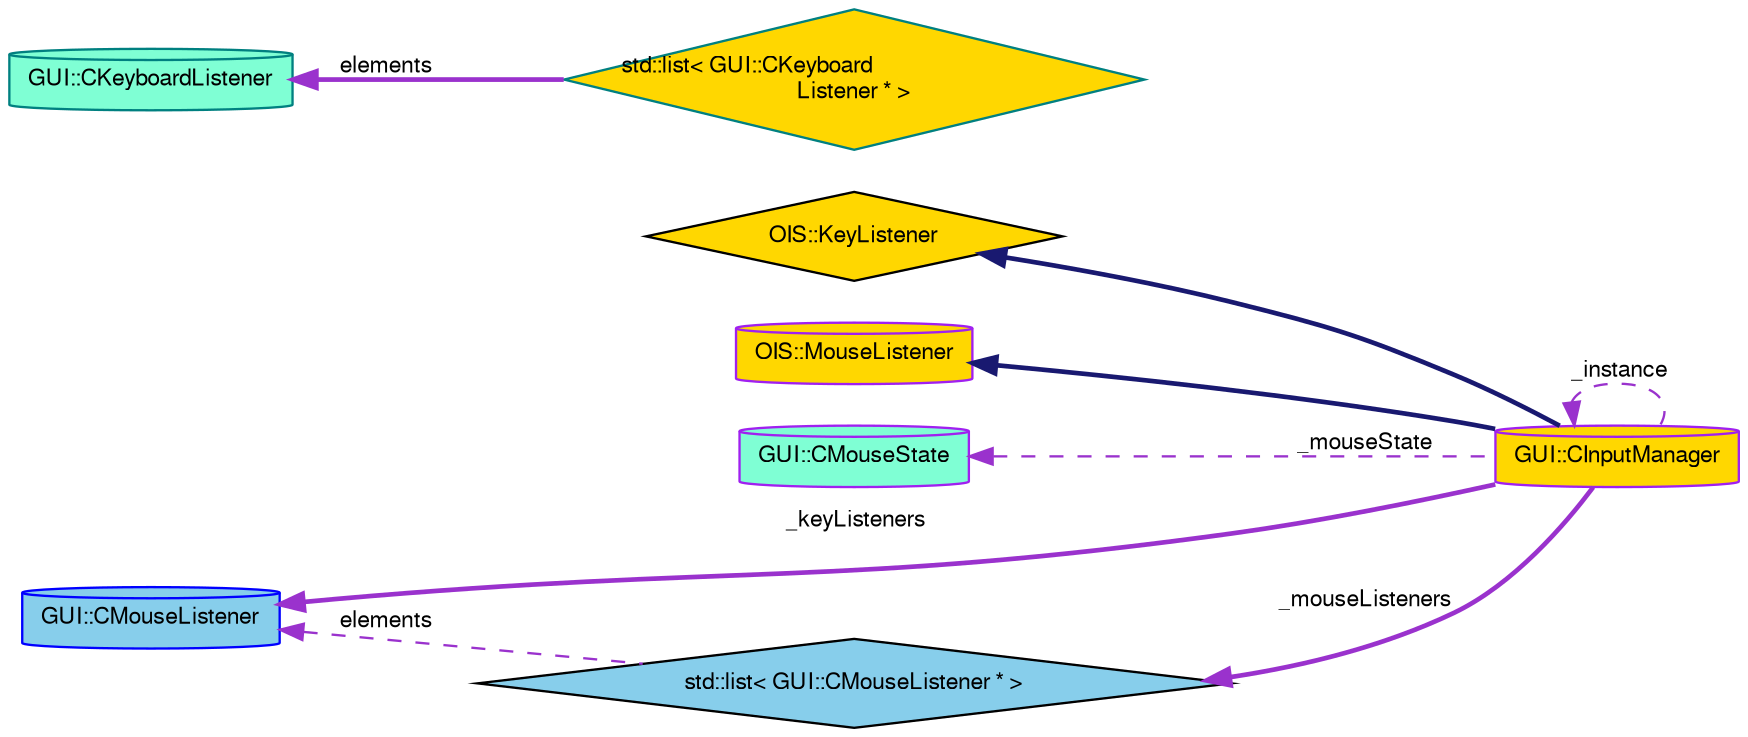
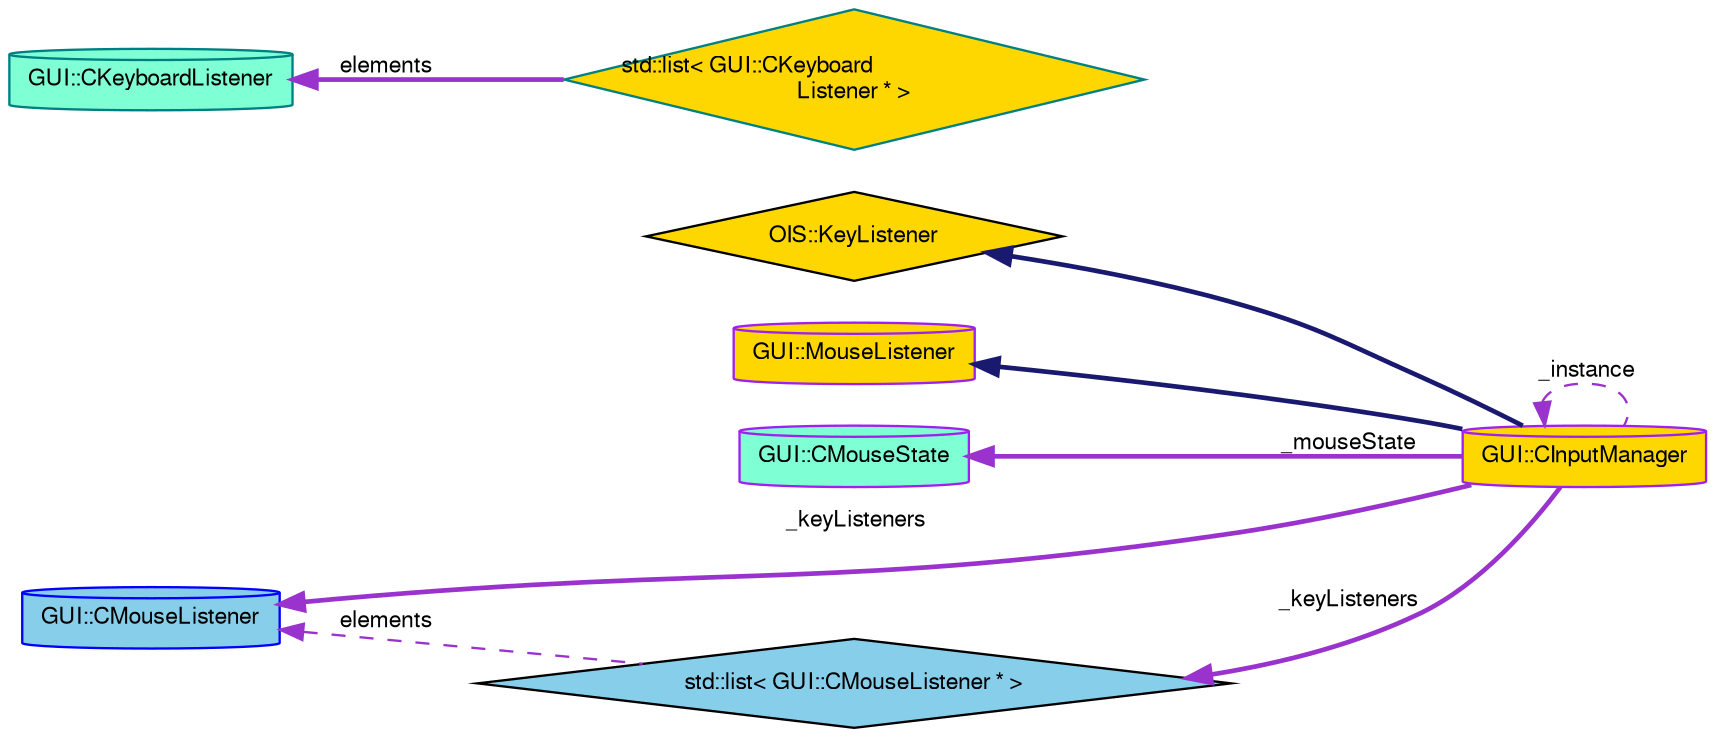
node "OIS::MouseListener": label "OIS::MouseListener" -> "GUI::MouseListener"
edge "GUI::CInputManager" -> "GUI::CMouseState": style dashed -> bold
edge "GUI::CInputManager" -> "std::list< GUI::CMouseListener * >": label " _mouseListeners" -> " _keyListeners"
